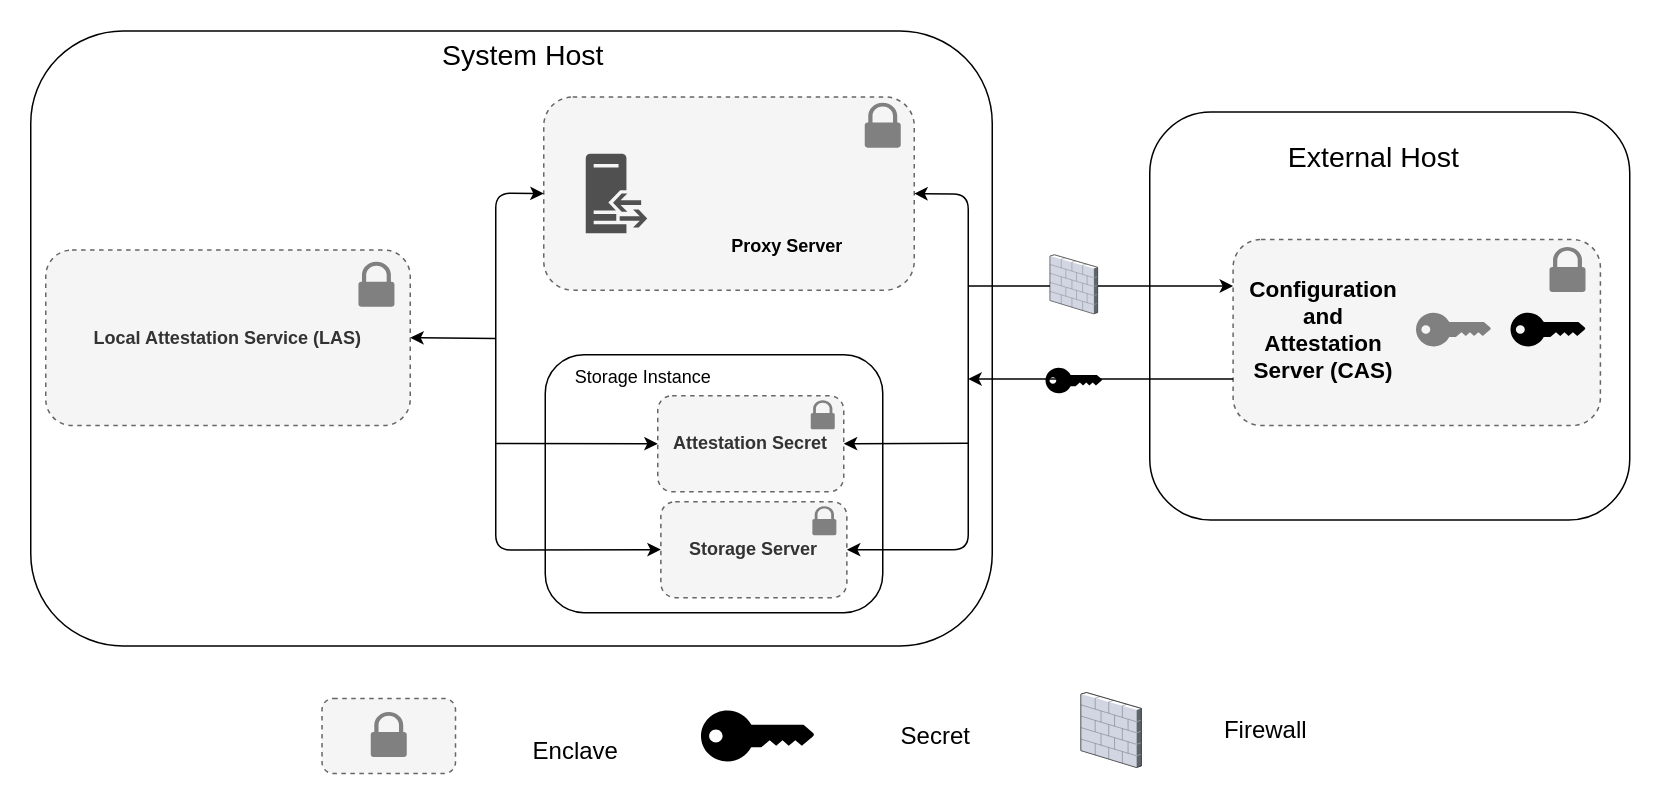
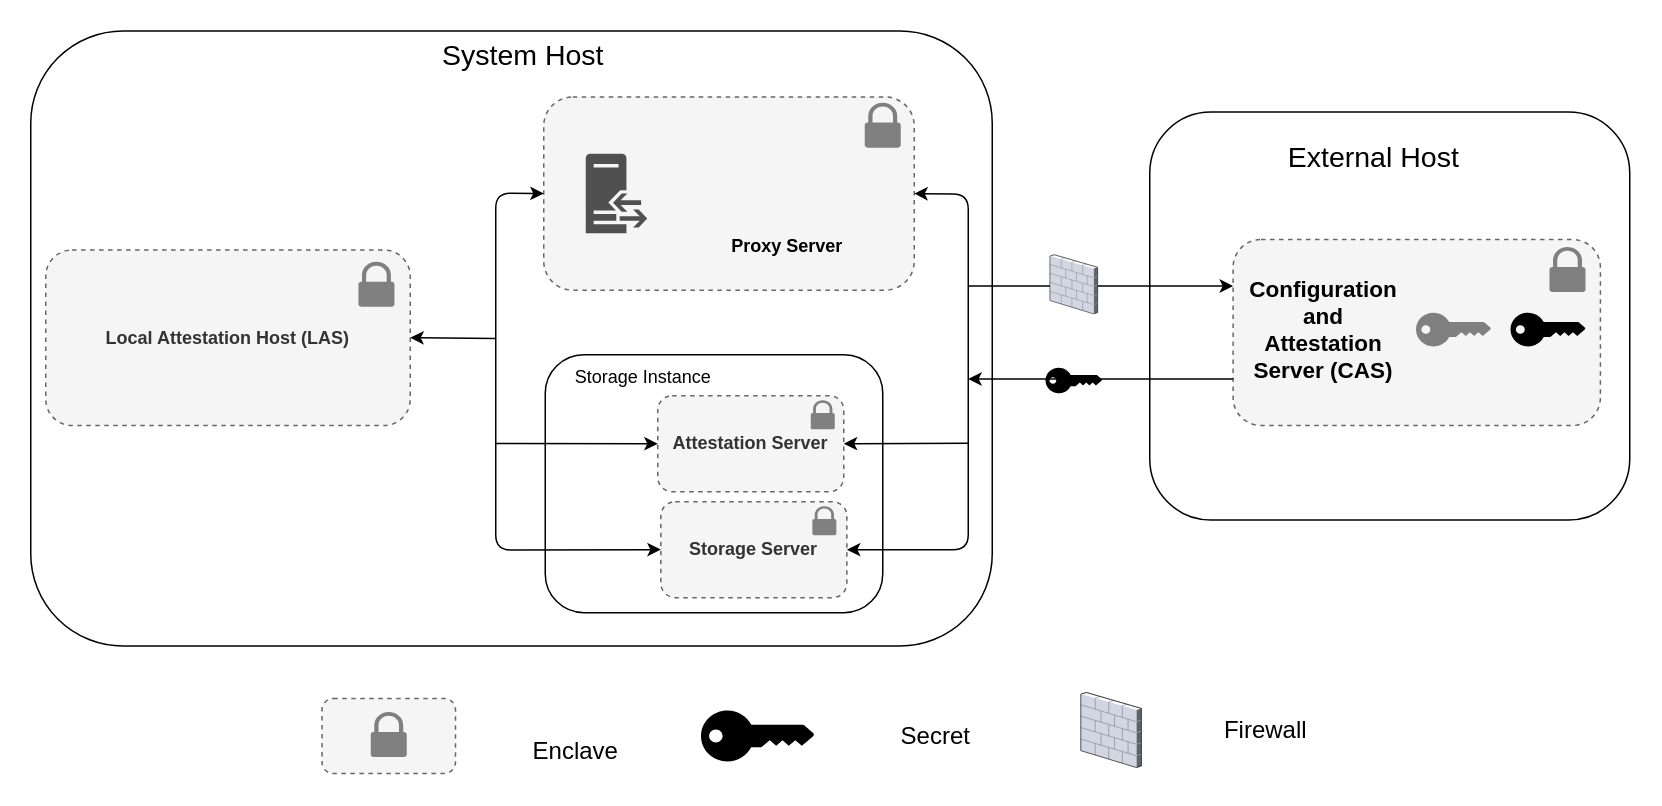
node "Local Attestation Service (LAS)": label "Local Attestation Service (LAS)" -> "Local Attestation Host (LAS)"
node "Attestation Secret": label "Attestation Secret" -> "Attestation Server"
